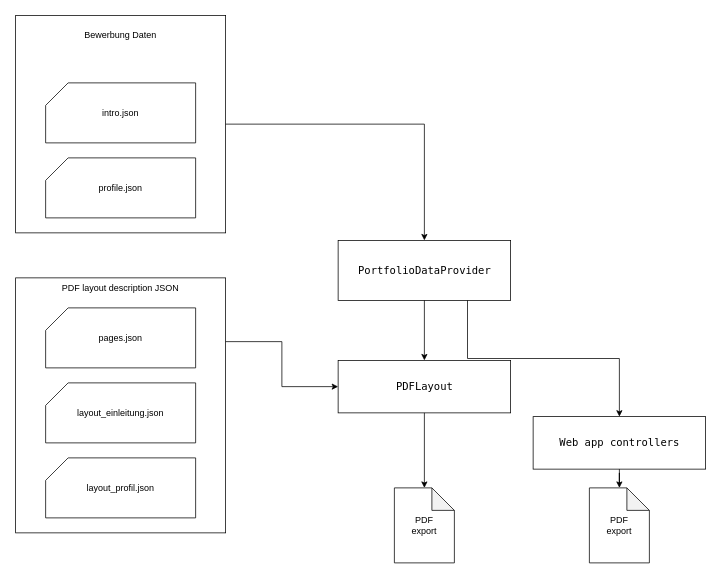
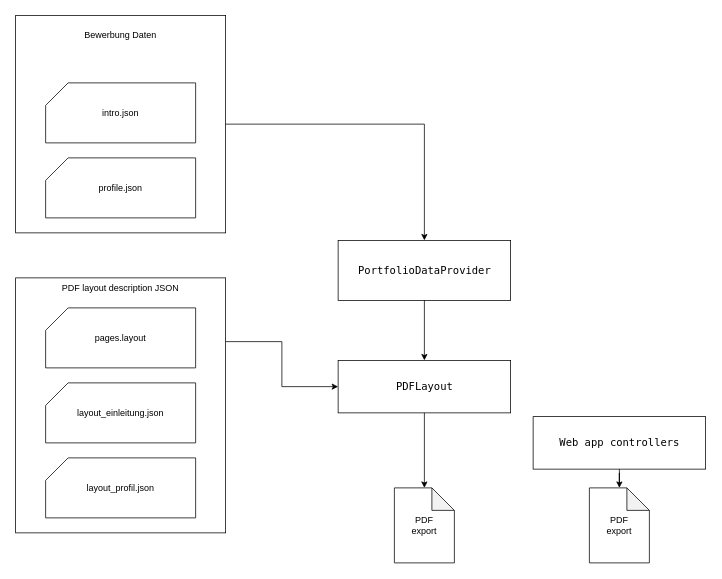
node "pages.json": label "pages.json" -> "pages.layout"
edge "PortfolioDataProvider" -> "Web app controllers": removed
